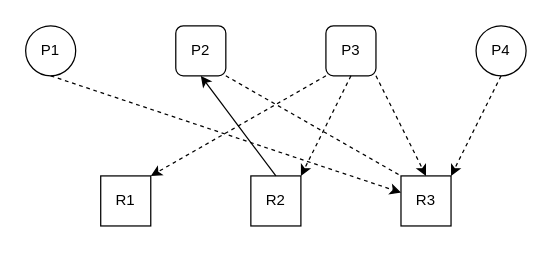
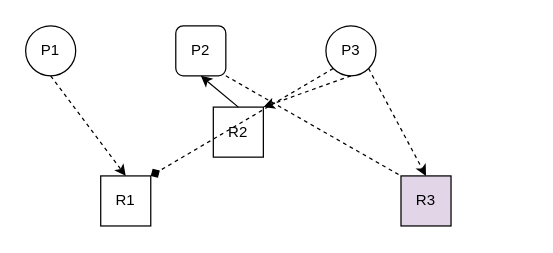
node "P3": shape rounded rectangle -> ellipse
node "P4": removed
edge "P1" -> "R3": now "P1" -> "R1"
edge "P4" -> "R3": removed
edge "P3" -> "R1": arrowhead classic -> diamond
node "R2": moved (276, 201) -> (238, 132)
node "R3": fillcolor #ffffff -> #e1d5e7
